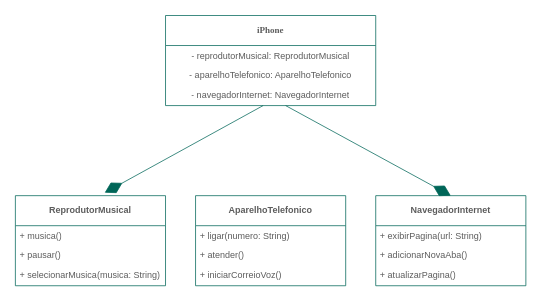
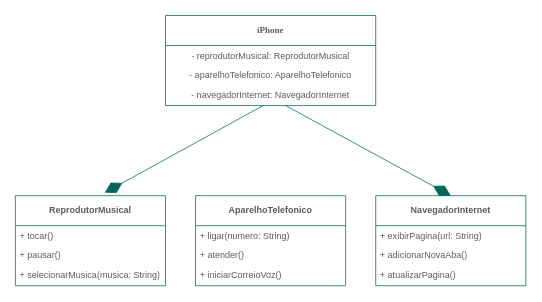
node "+ musica()": label "+ musica()" -> "+ tocar()"
